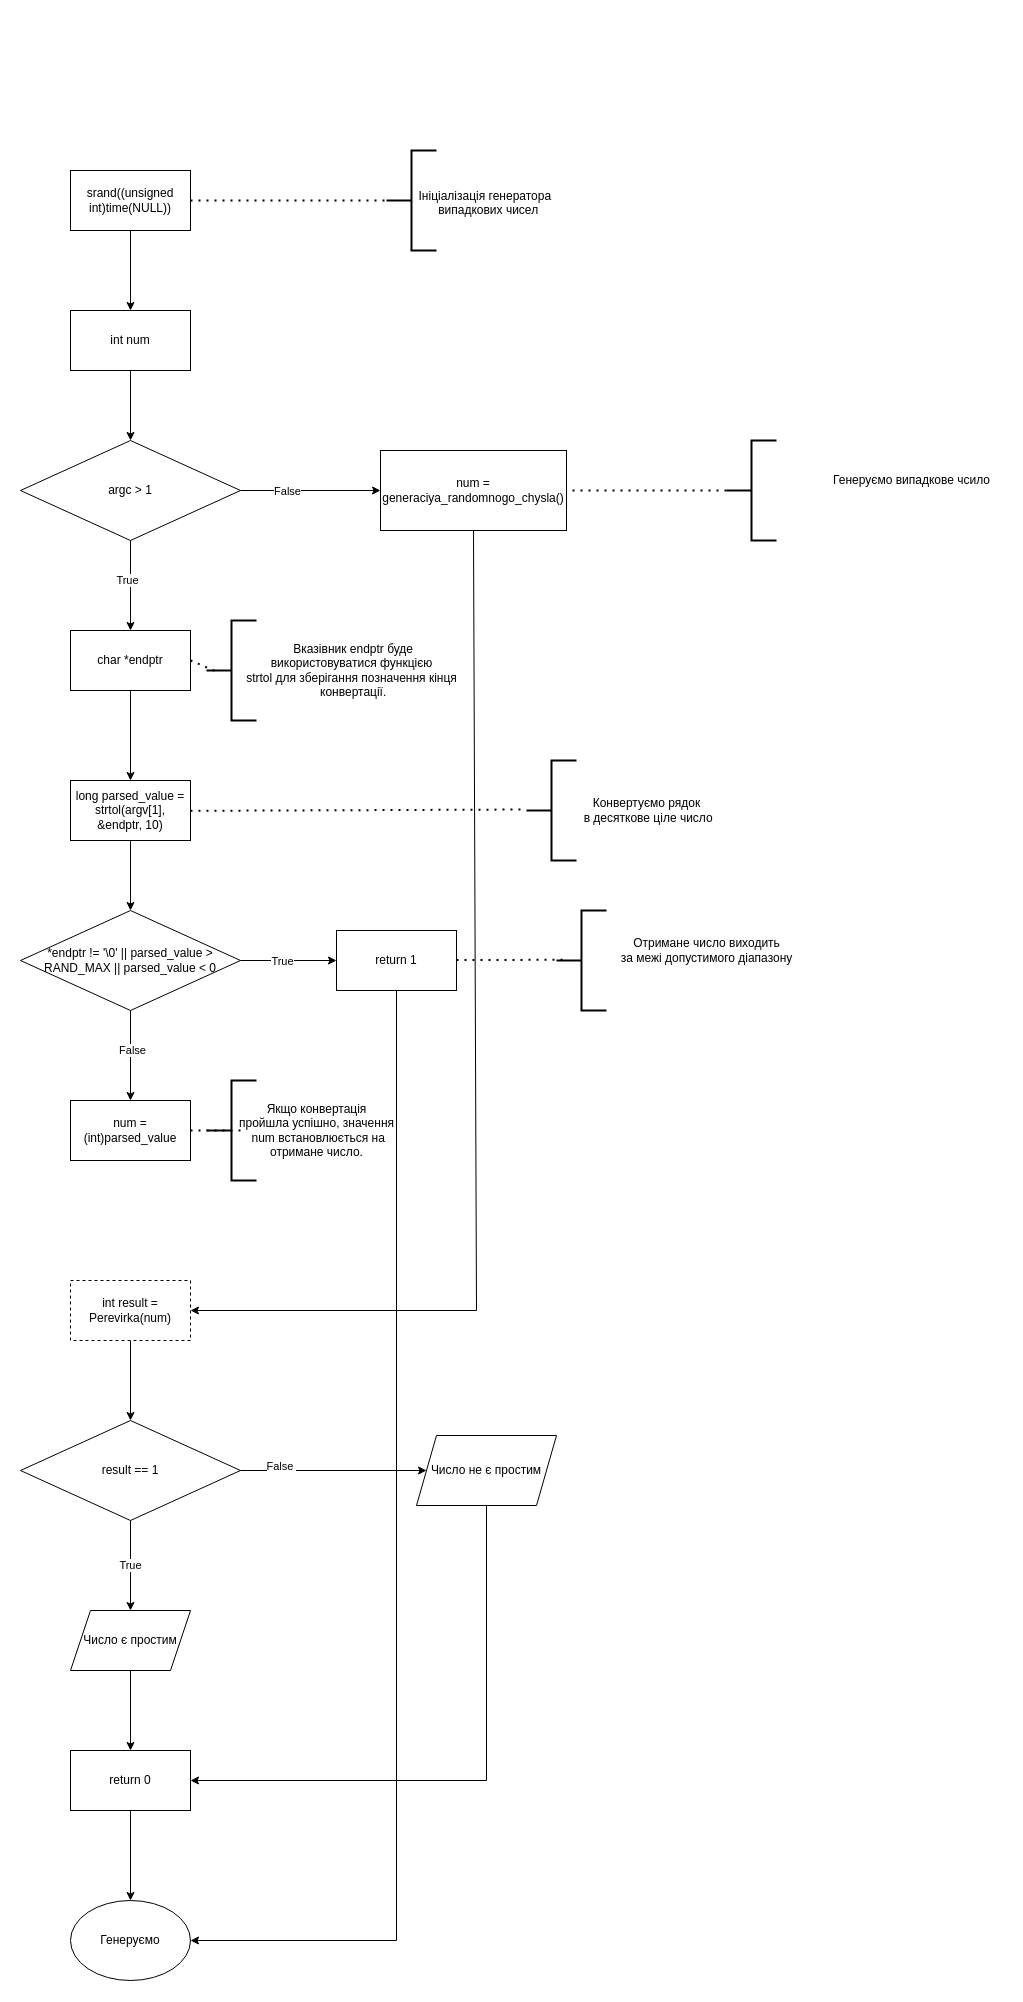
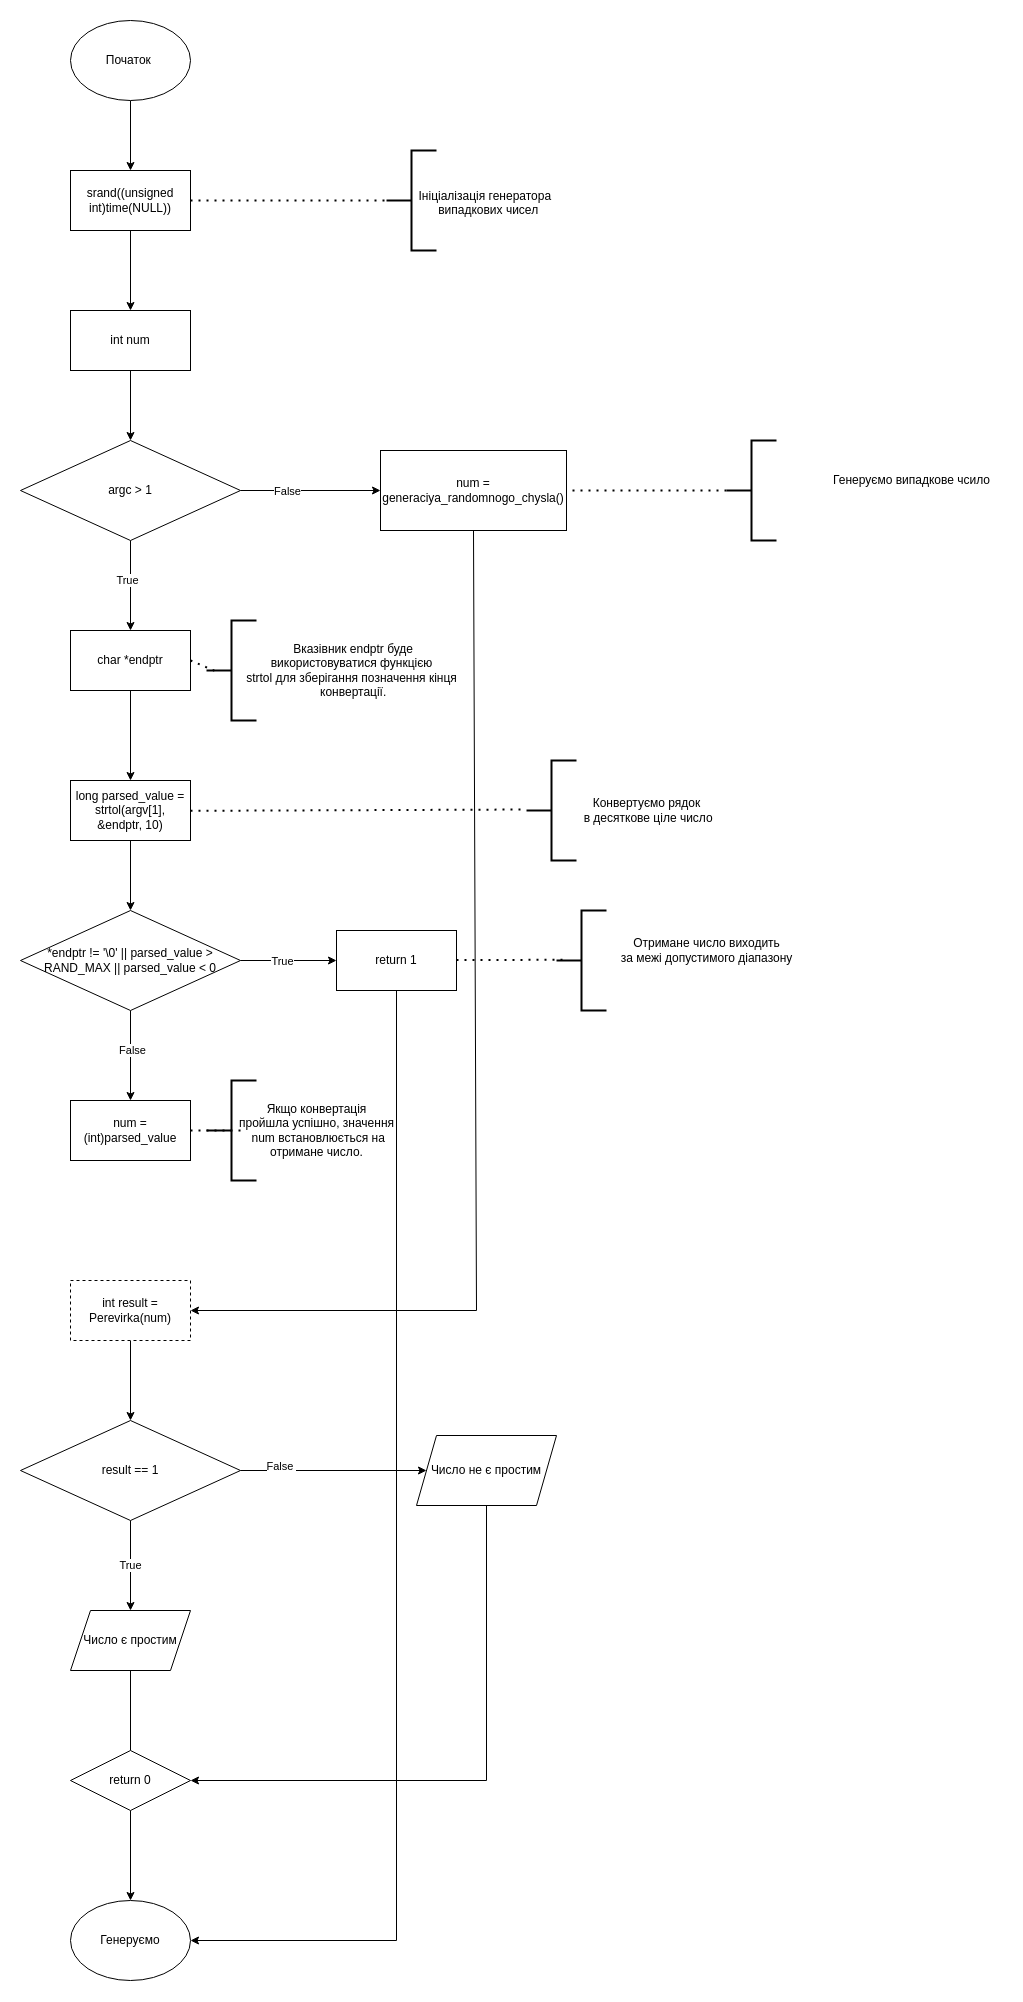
node "Початок": added
edge "Початок" -> "srand((unsigned int)time(NULL))": added
edge "Число є простим" -> "return 0": arrowhead classic -> none
node "return 0": shape rectangle -> diamond
